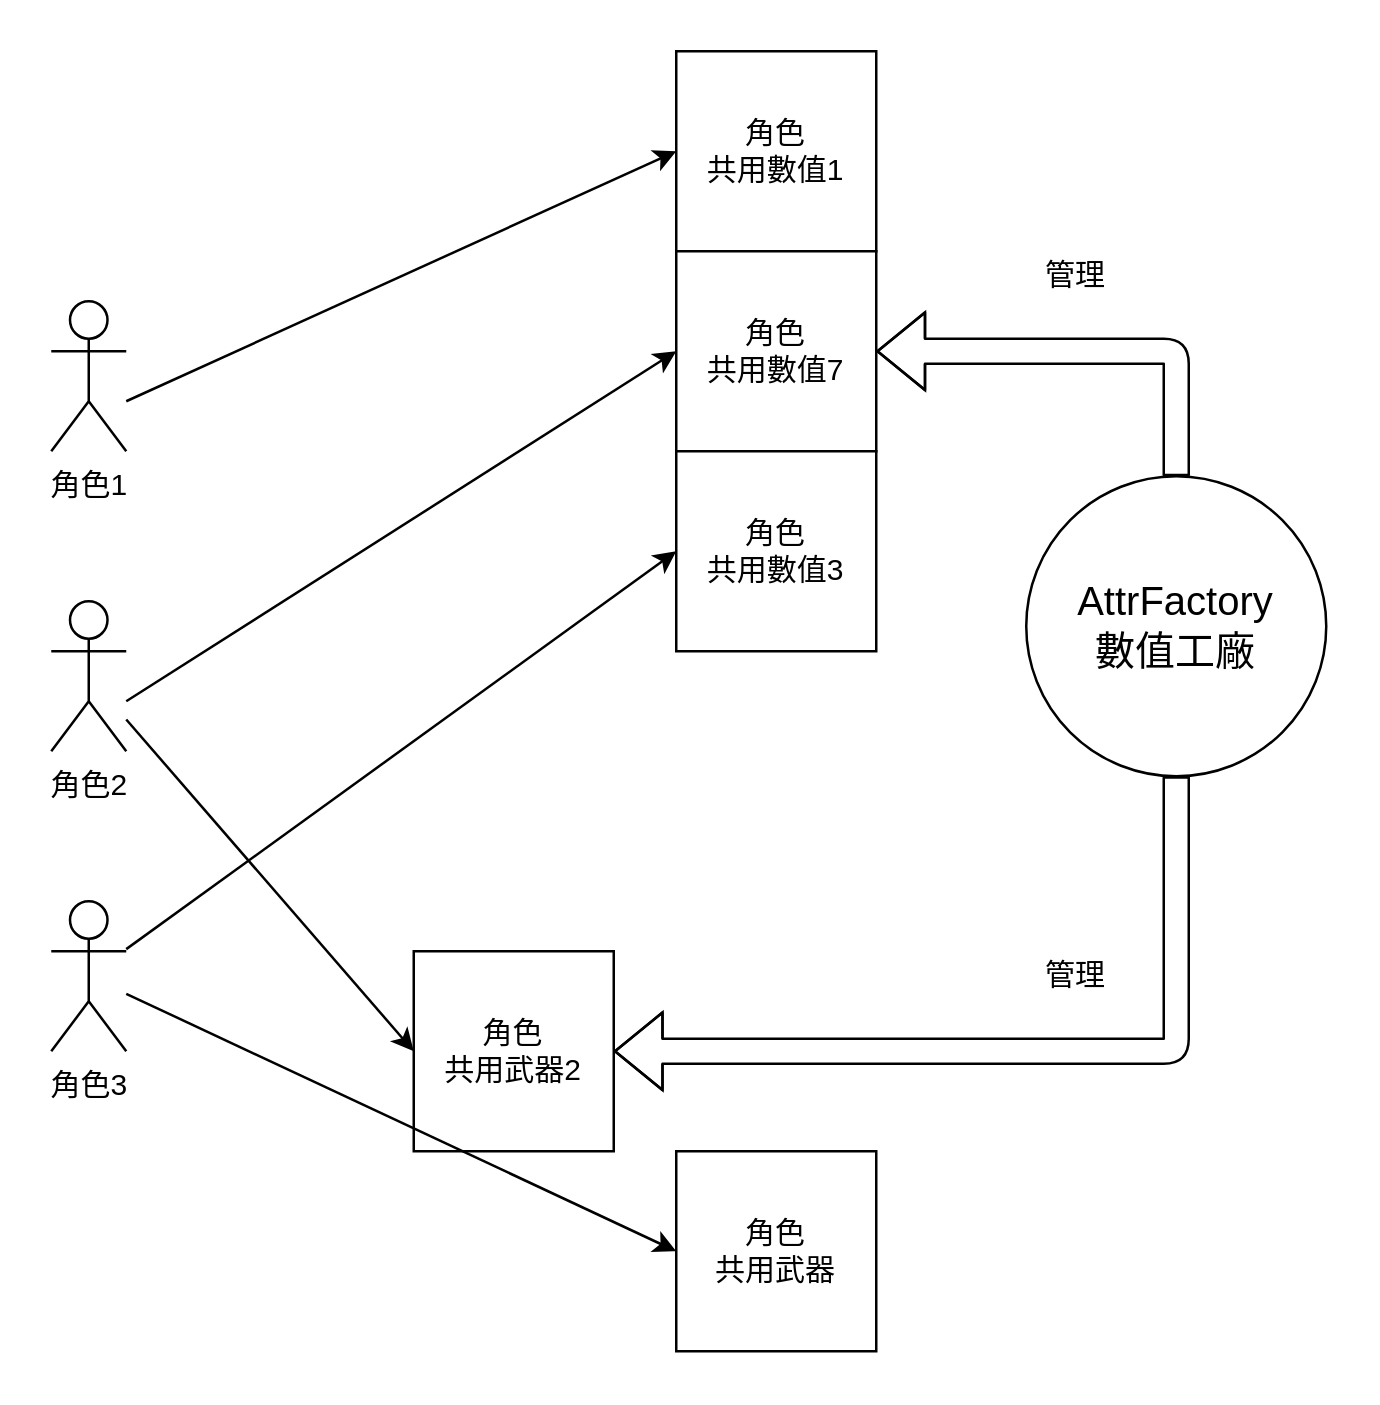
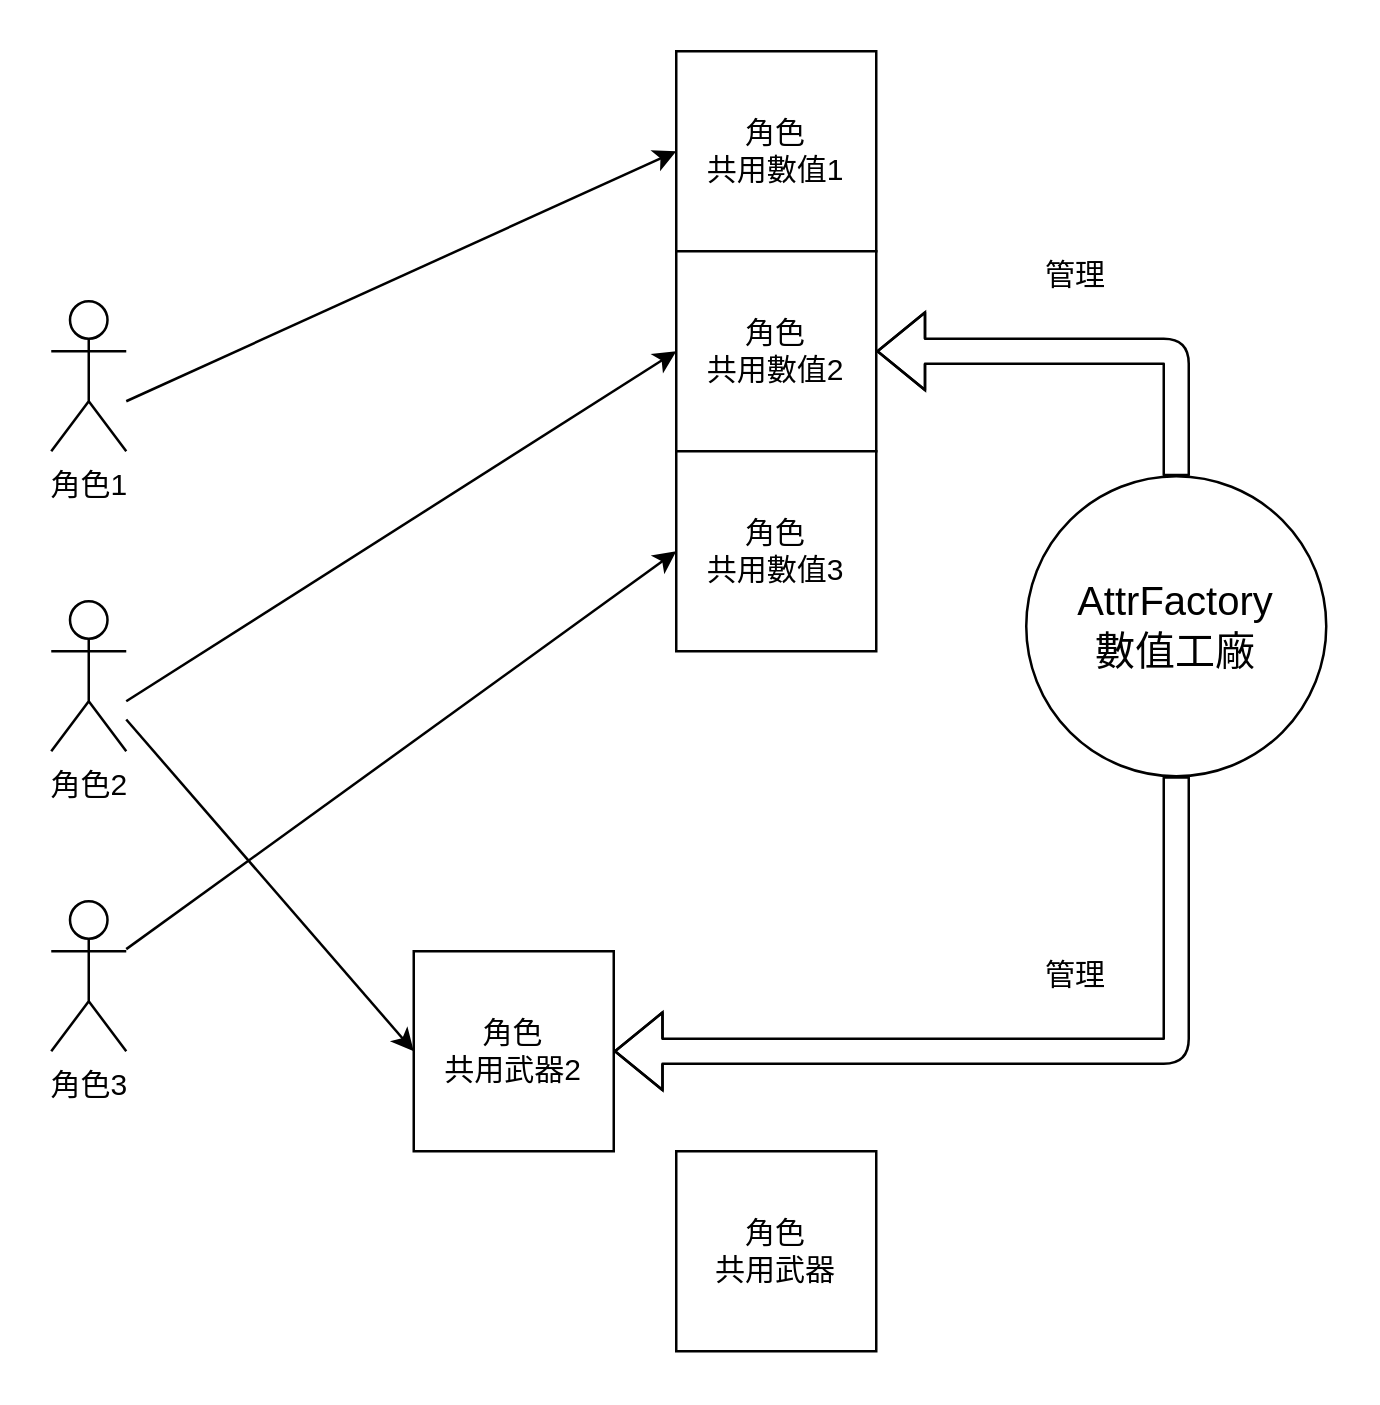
node "角色 共用數值7": label "角色 共用數值7" -> "角色 共用數值2"
edge "角色3" -> "角色 共用武器": removed
